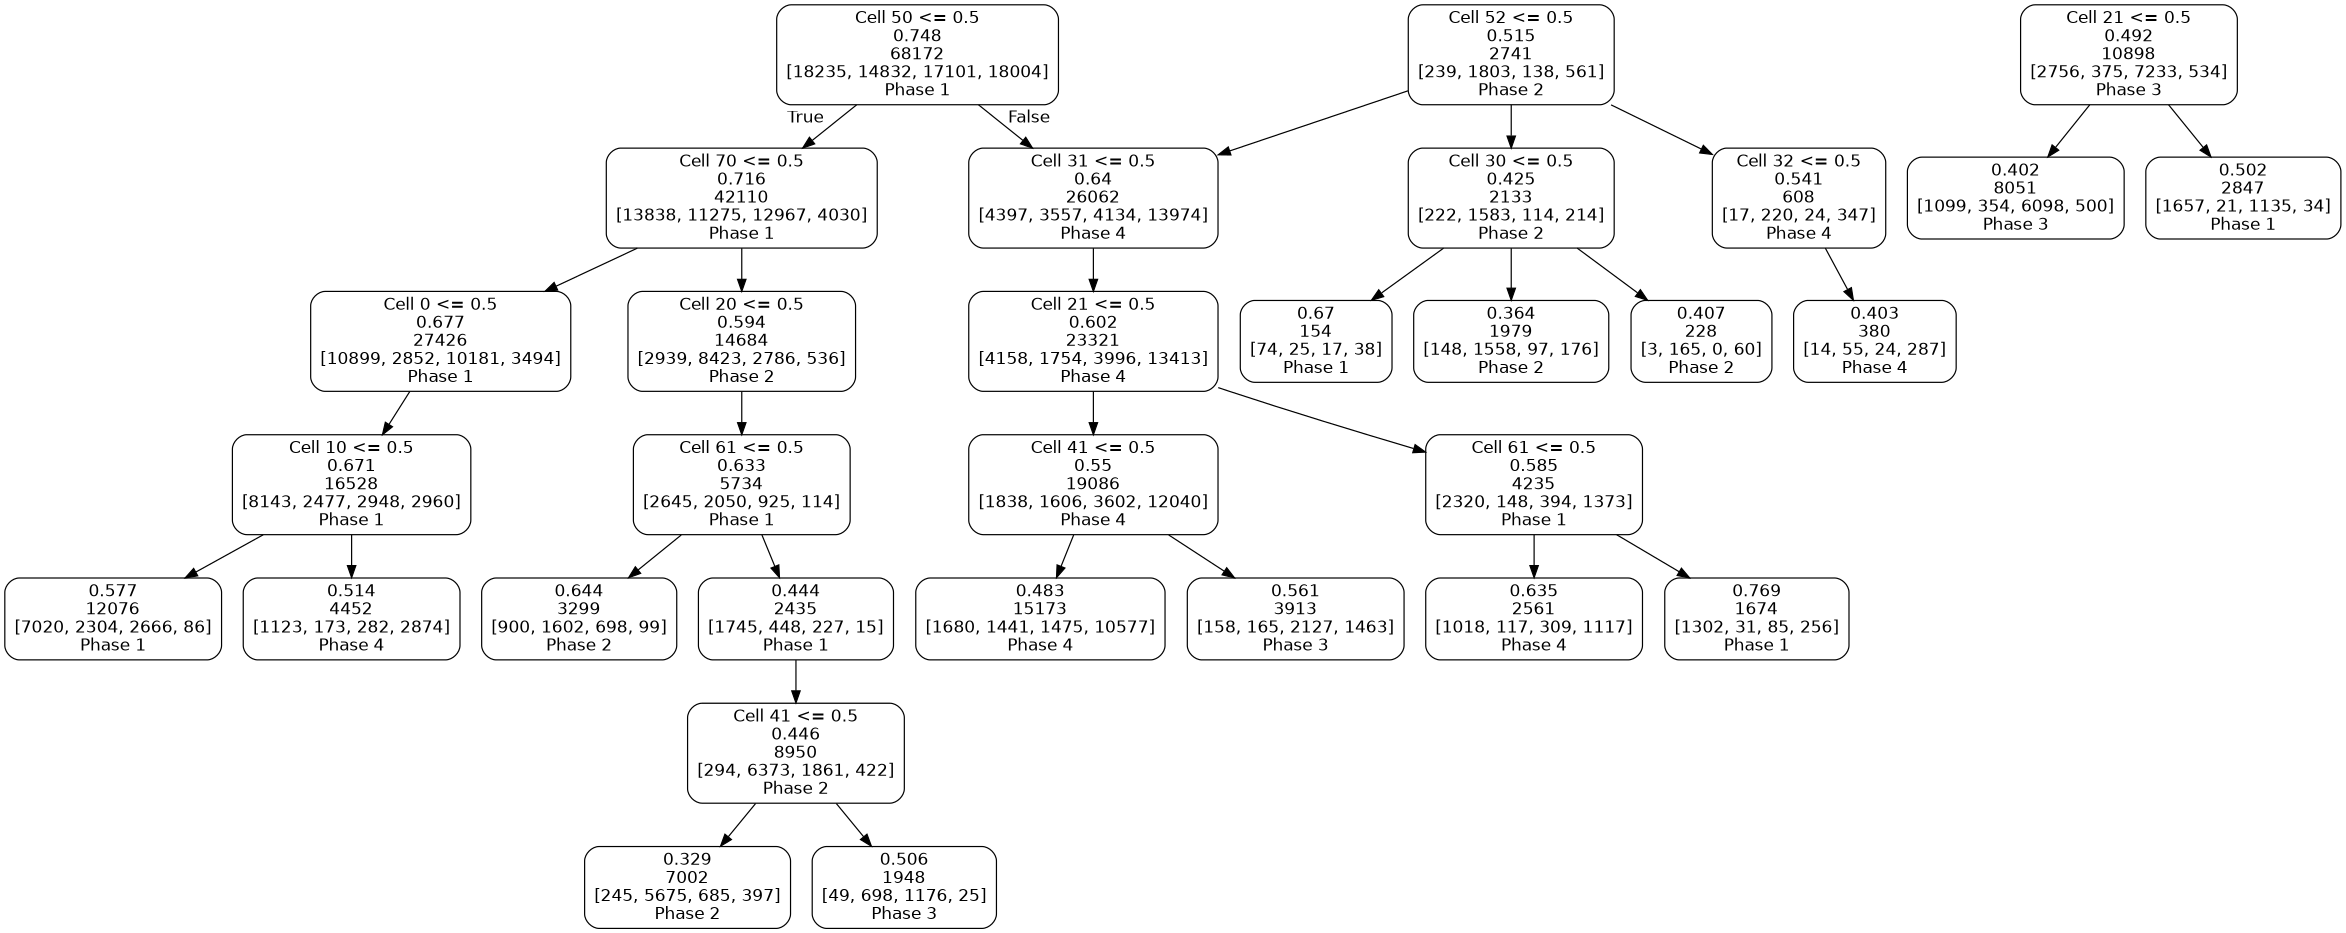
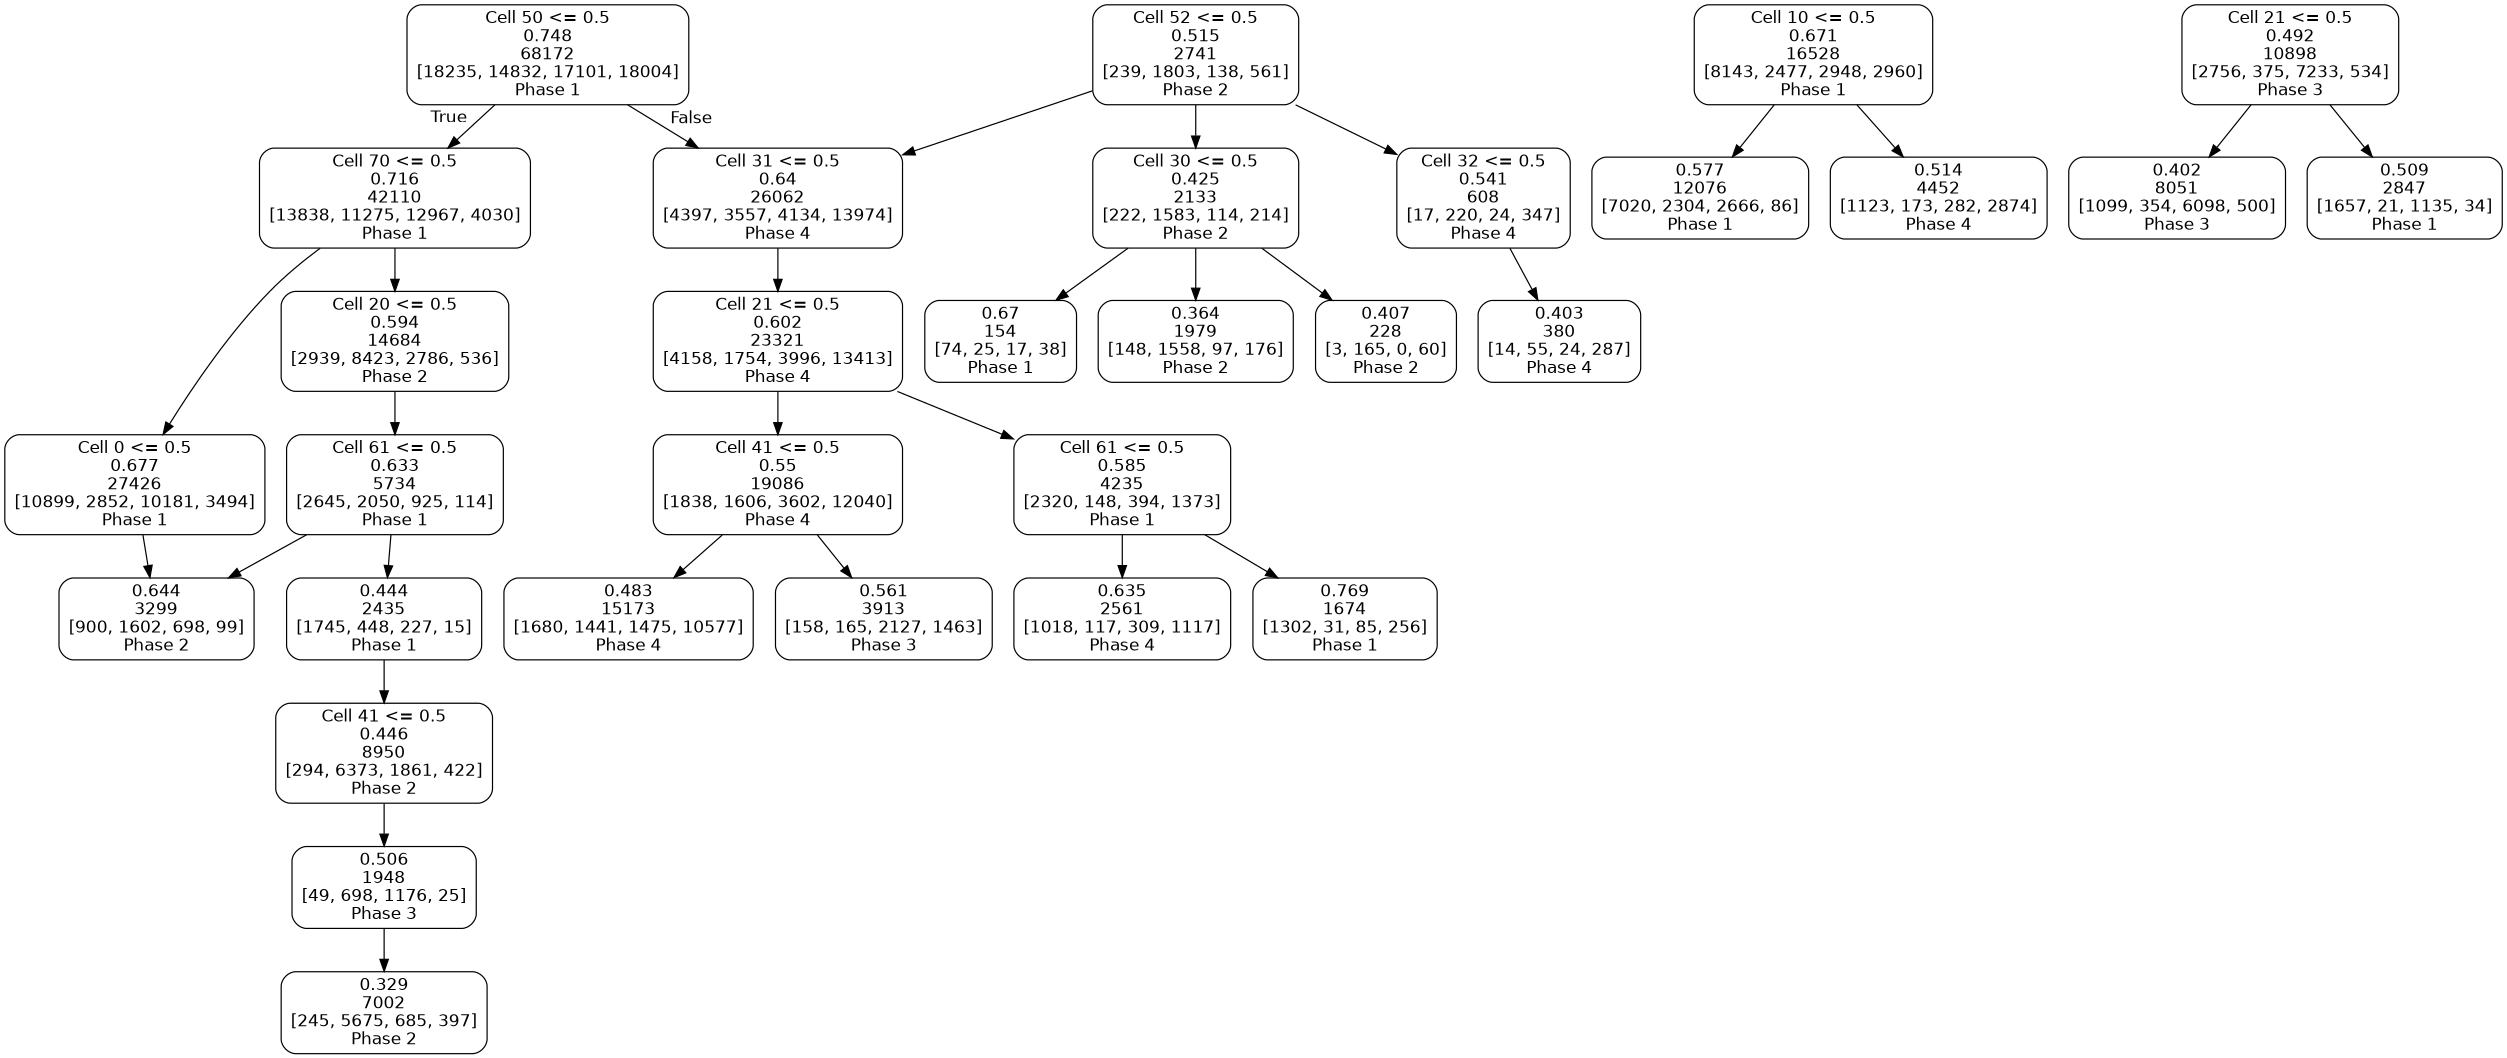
node "0.502 2847 [1657, 21, 1135, 34] Phase 1": label "0.502 2847 [1657, 21, 1135, 34] Phase 1" -> "0.509 2847 [1657, 21, 1135, 34] Phase 1"
edge "Cell 0 <= 0.5 0.677 27426 [10899, 2852, 10181, 3494] Phase 1" -> "Cell 10 <= 0.5 0.671 16528 [8143, 2477, 2948, 2960] Phase 1": now "Cell 0 <= 0.5 0.677 27426 [10899, 2852, 10181, 3494] Phase 1" -> "0.644 3299 [900, 1602, 698, 99] Phase 2"
edge "Cell 41 <= 0.5 0.446 8950 [294, 6373, 1861, 422] Phase 2" -> "0.329 7002 [245, 5675, 685, 397] Phase 2": now "0.506 1948 [49, 698, 1176, 25] Phase 3" -> "0.329 7002 [245, 5675, 685, 397] Phase 2"
